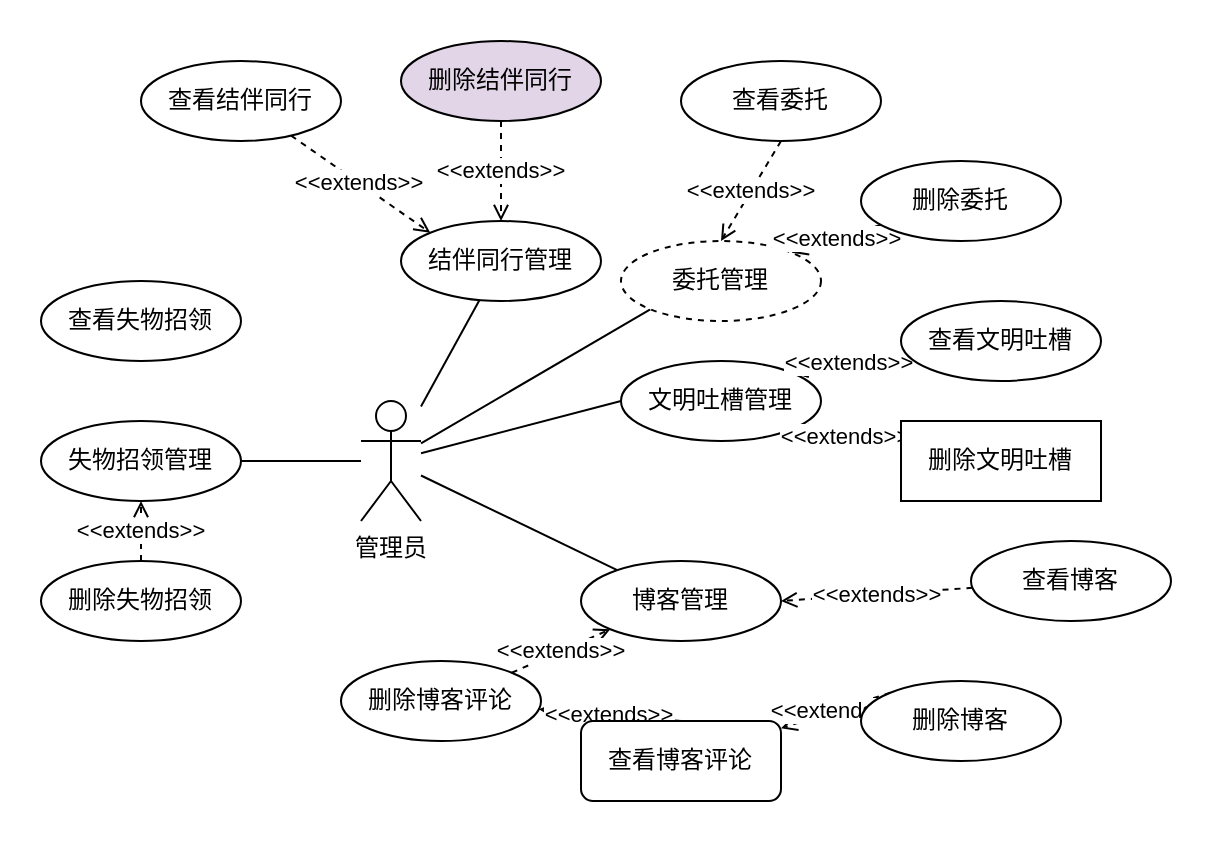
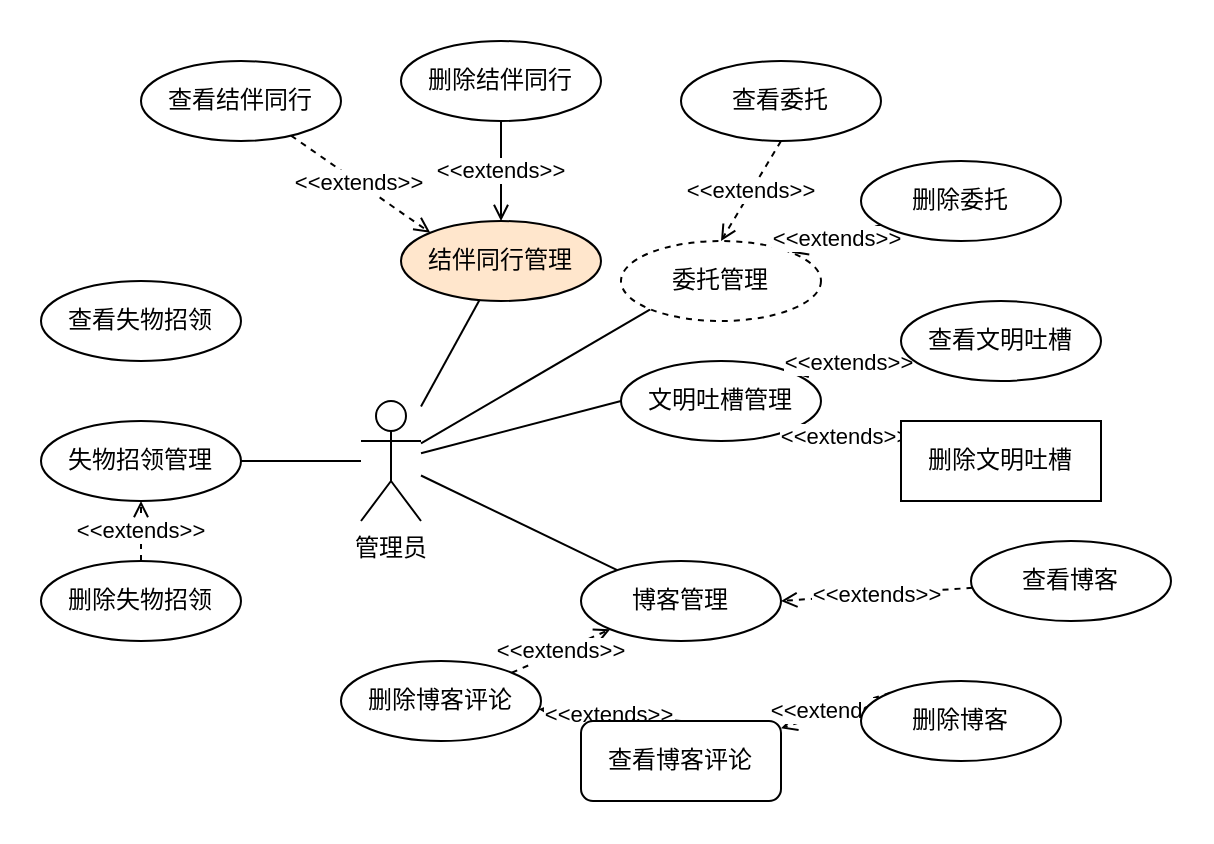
node "删除结伴同行": fillcolor #e1d5e7 -> #ffffff
edge "删除结伴同行" -> "结伴同行管理": style dashed -> solid
node "结伴同行管理": fillcolor #ffffff -> #ffe6cc
